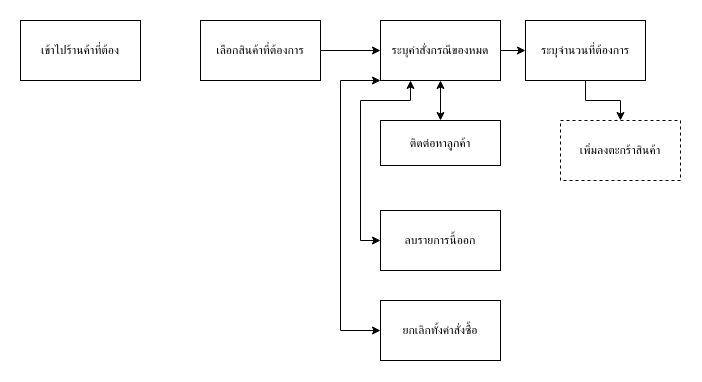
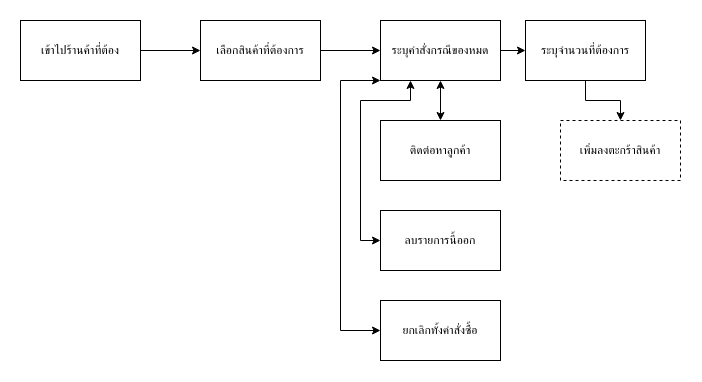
edge "เข้าไปร้านค้าที่ต้อง" -> "เลือกสินค้าที่ต้องการ": added
node "ติดต่อหาลูกค้า": size 120x45 -> 120x60
